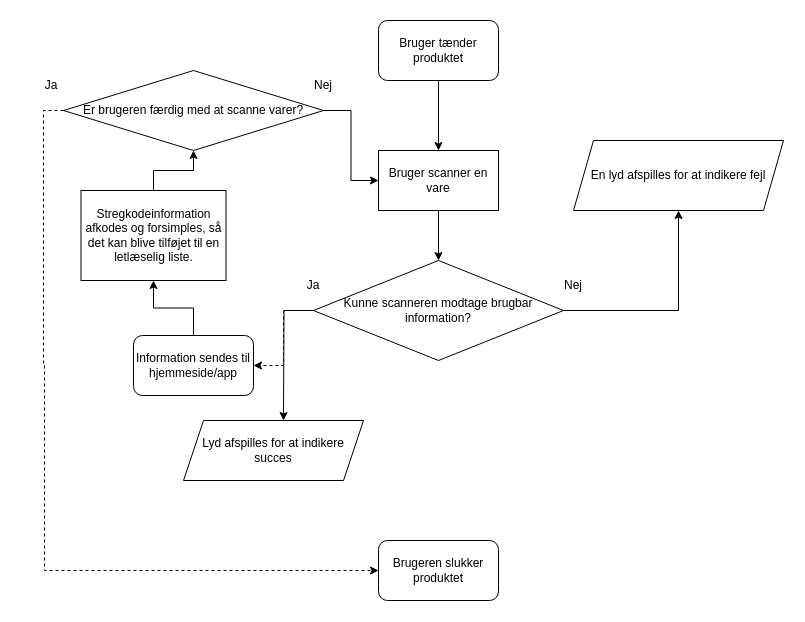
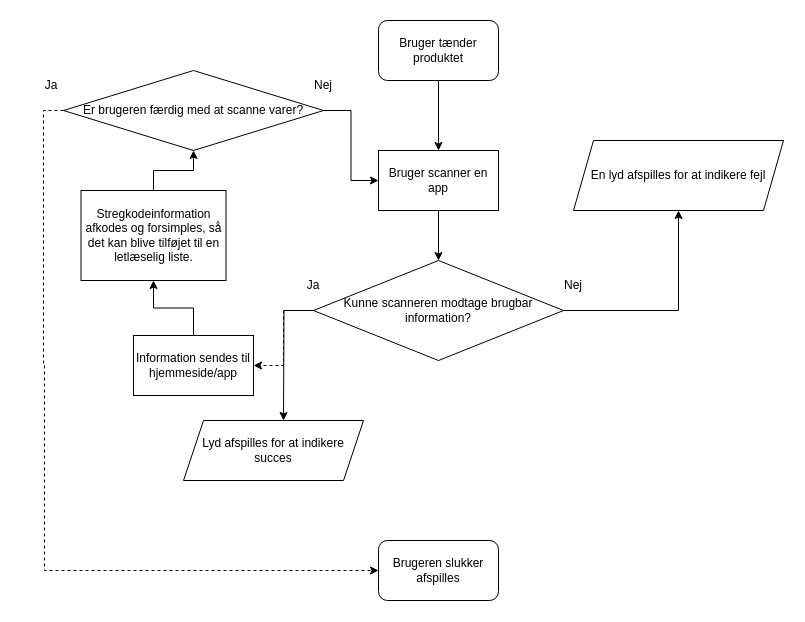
node "Bruger scanner en vare": label "Bruger scanner en vare" -> "Bruger scanner en app"
node "Information sendes til hjemmeside/app": shape rounded rectangle -> rectangle
node "Brugeren slukker produktet": label "Brugeren slukker produktet" -> "Brugeren slukker afspilles"
